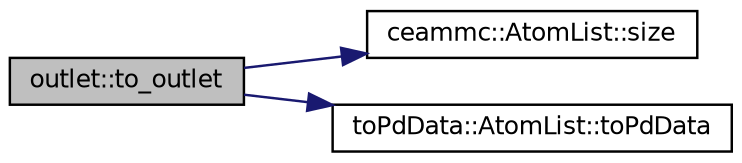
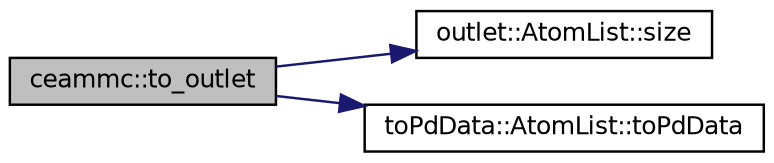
node "ceammc::AtomList::size": label "ceammc::AtomList::size" -> "outlet::AtomList::size"
node "outlet::to_outlet": label "outlet::to_outlet" -> "ceammc::to_outlet"
